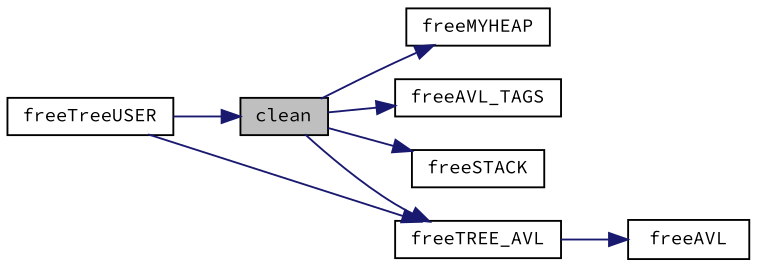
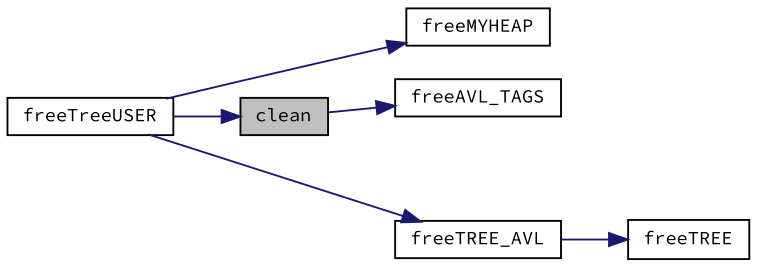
edge "clean" -> "freeMYHEAP": now "freeTreeUSER" -> "freeMYHEAP"
node "freeSTACK": removed
edge "clean" -> "freeTREE_AVL": removed
node "freeAVL": label "freeAVL" -> "freeTREE"
